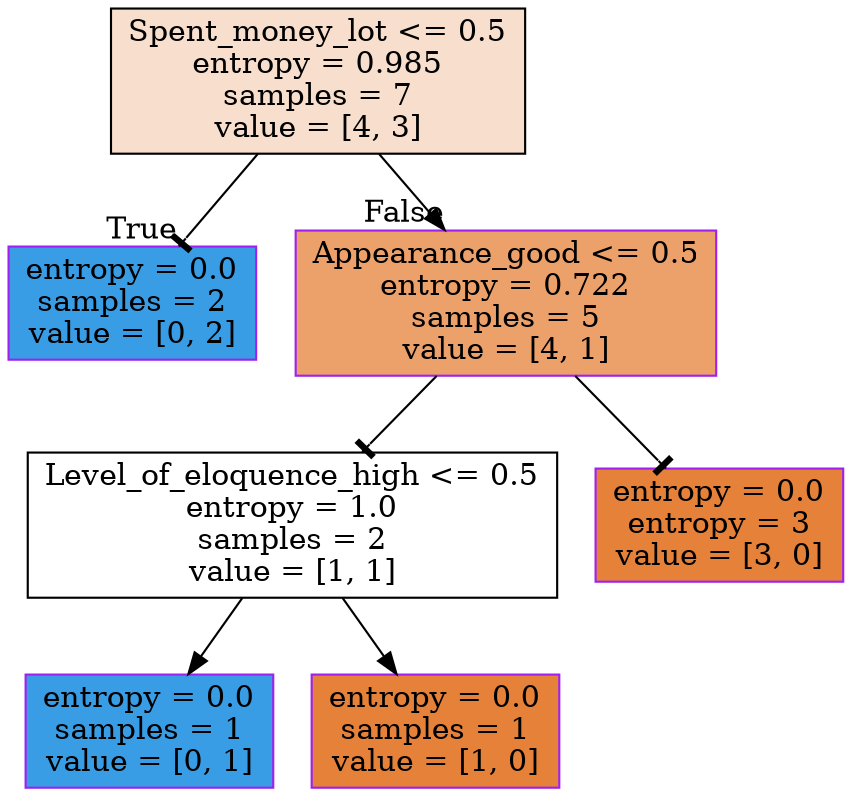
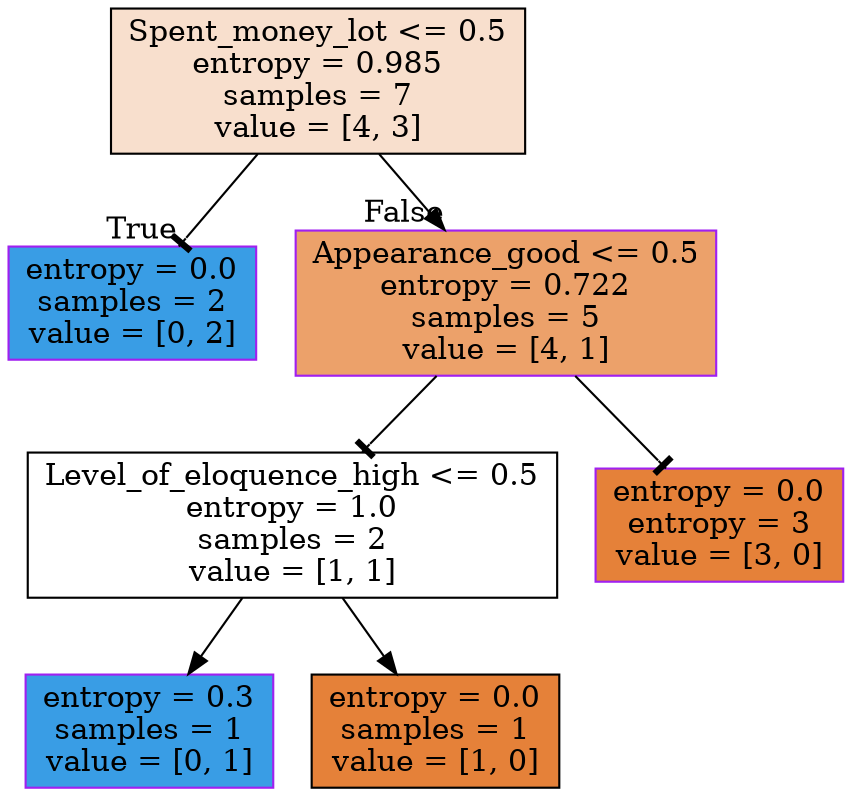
node "entropy = 0.0 samples = 1 value = [0, 1]": label "entropy = 0.0 samples = 1 value = [0, 1]" -> "entropy = 0.3 samples = 1 value = [0, 1]"
node "entropy = 0.0 samples = 1 value = [1, 0]": color purple -> black
